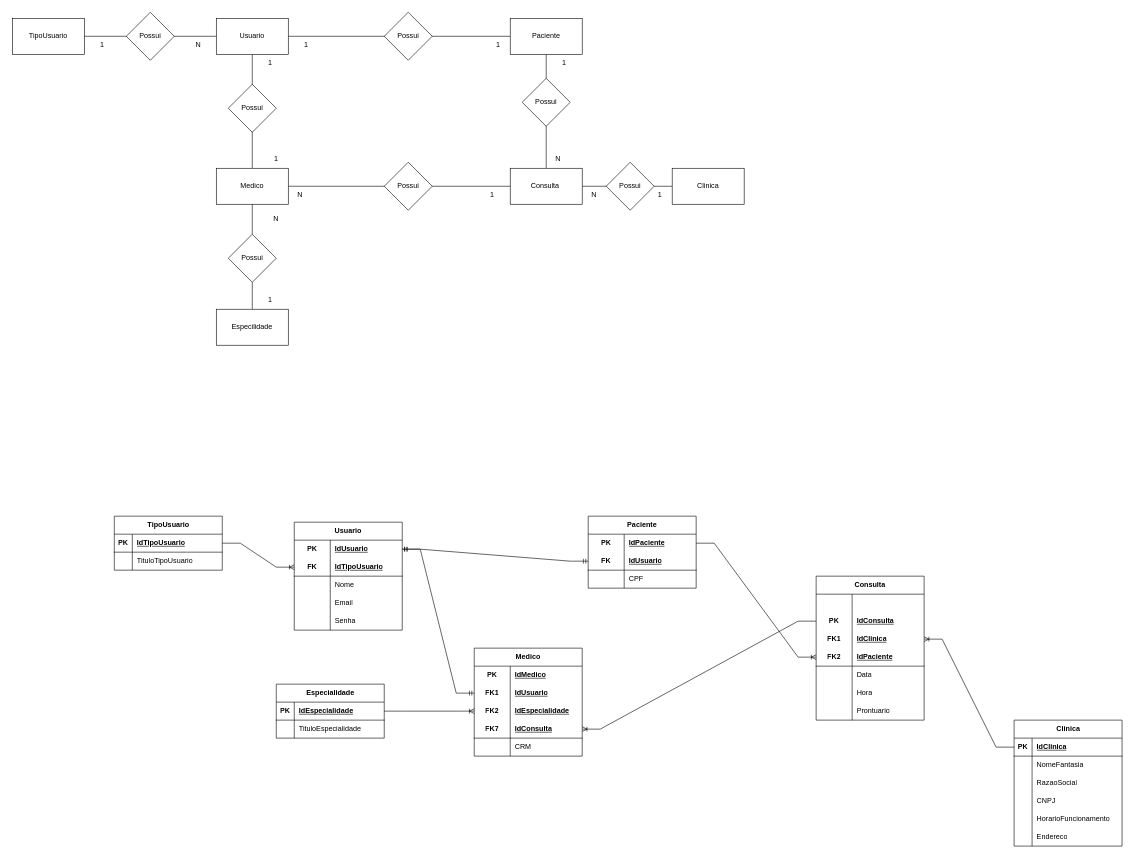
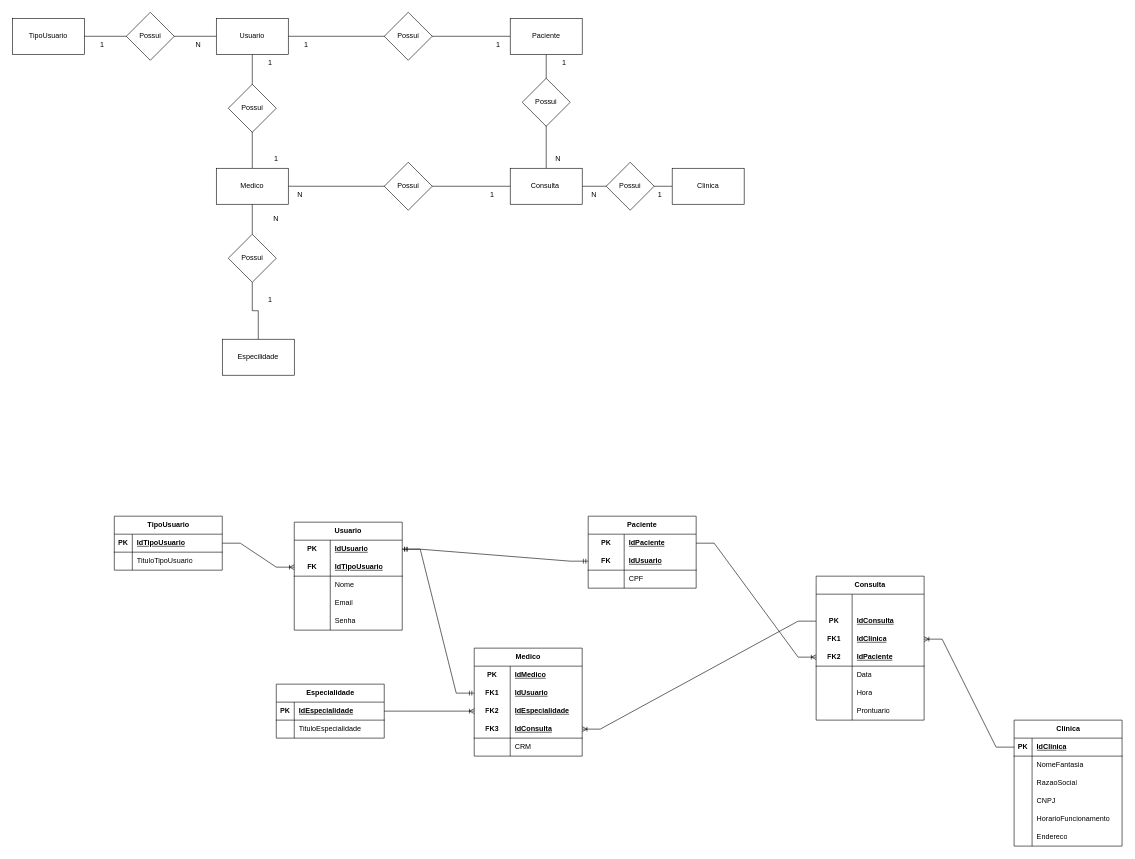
node "Especilidade": moved (252, 327) -> (258, 357)
node "FK7": label "FK7" -> "FK3"
